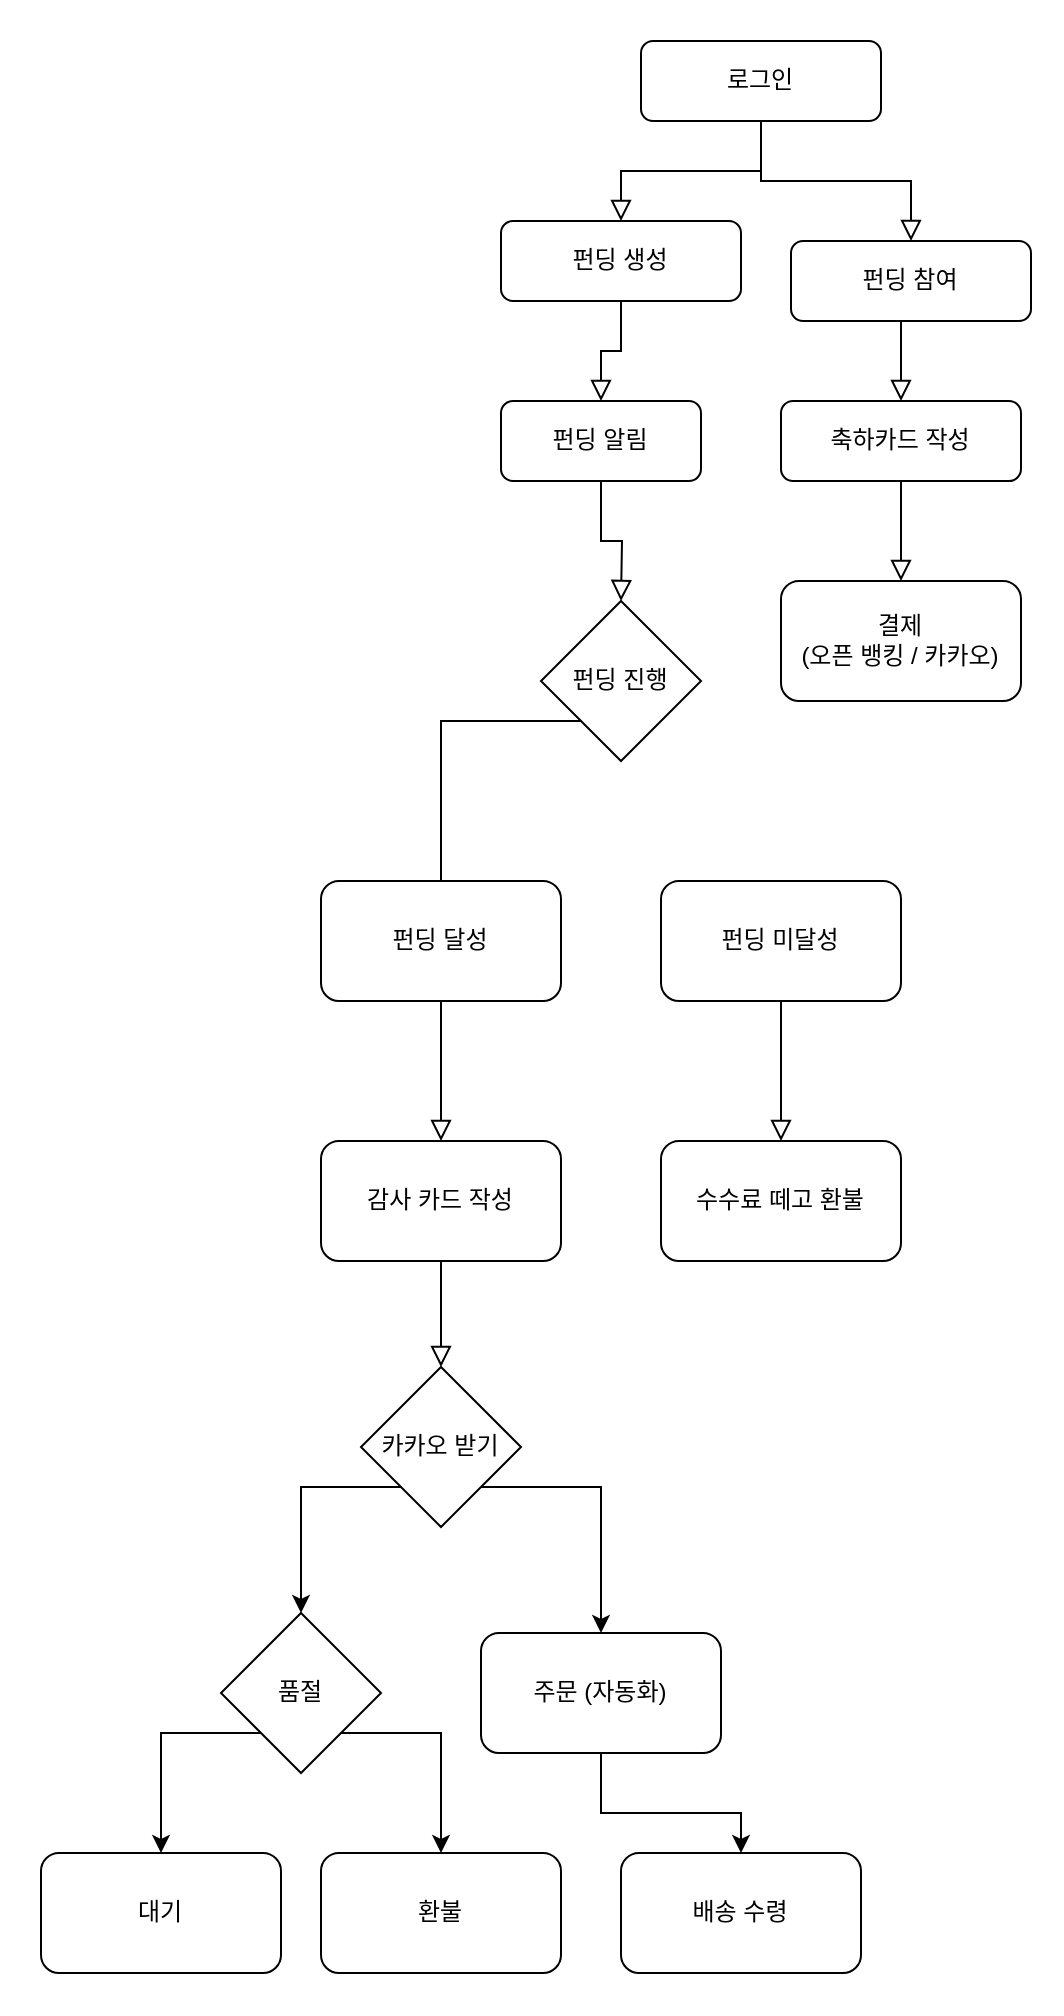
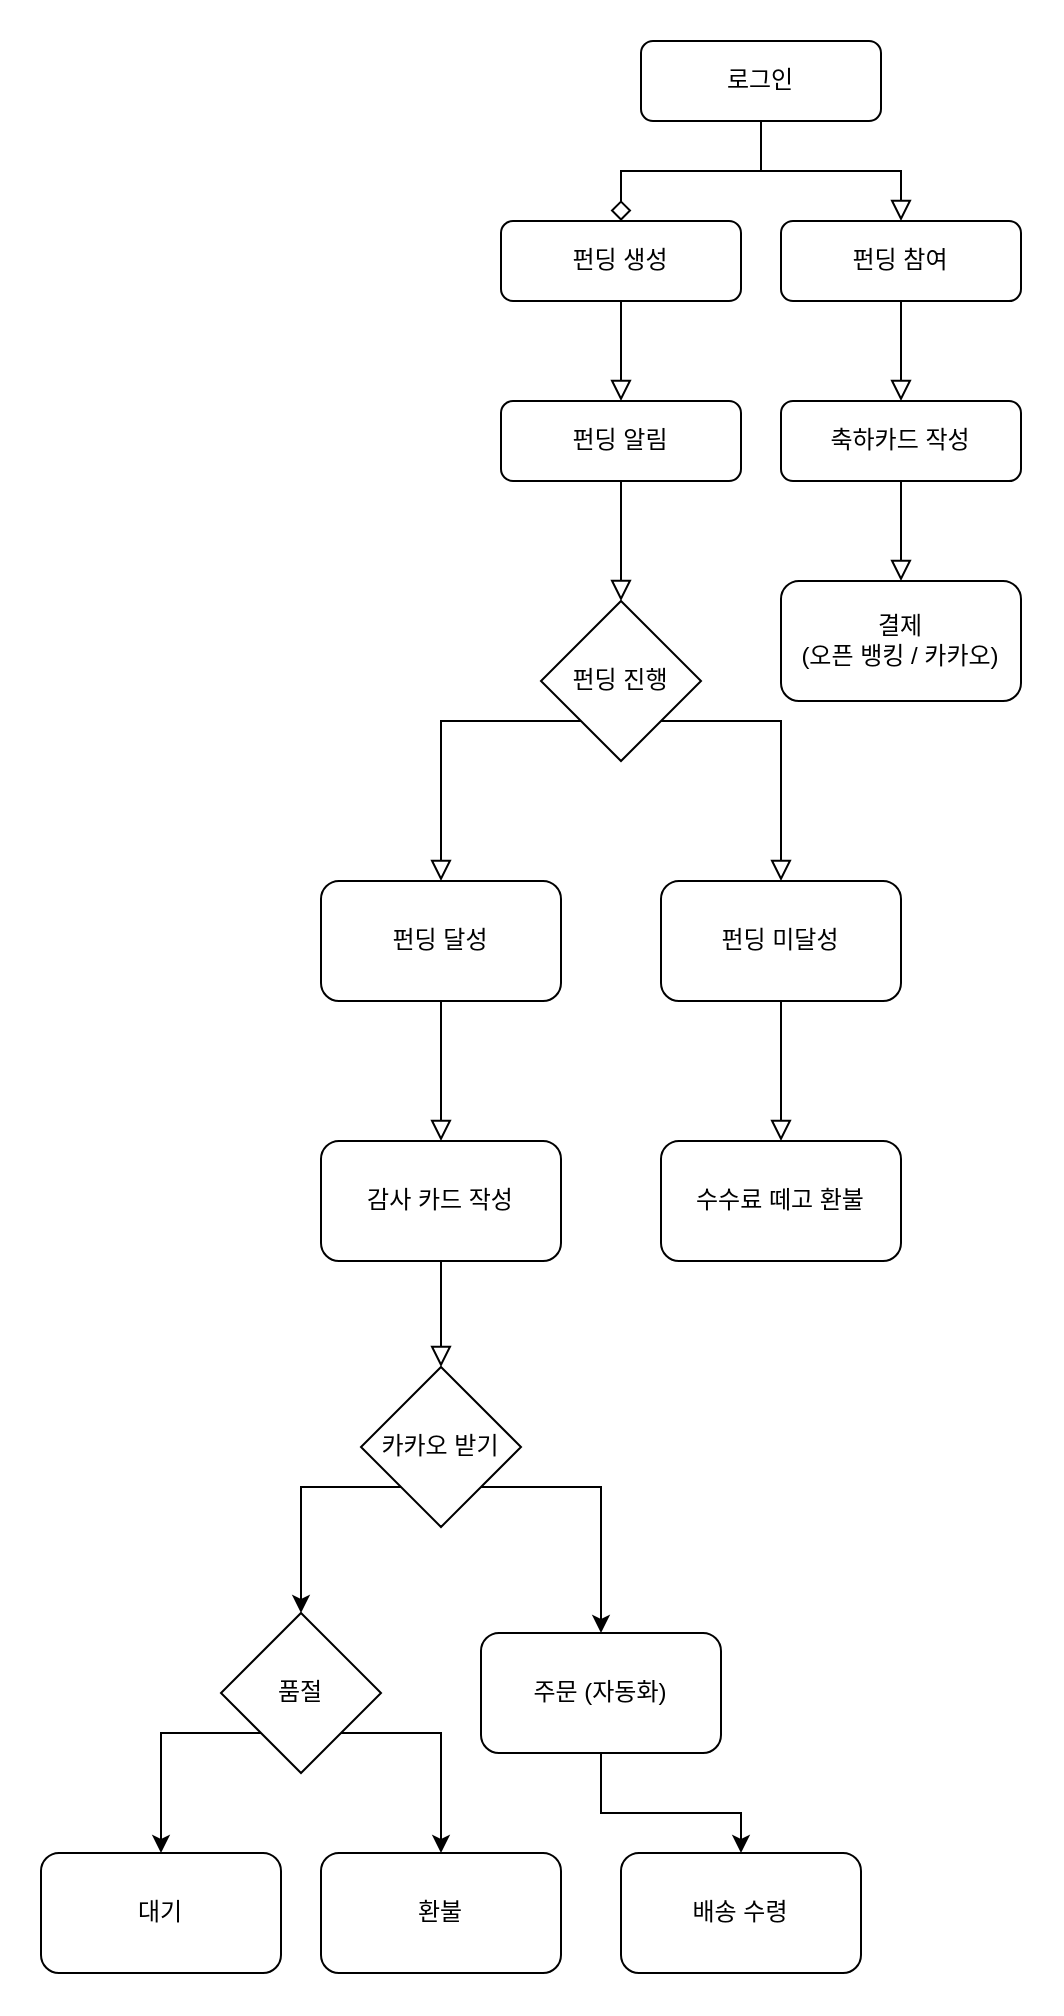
edge "로그인" -> "펀딩 생성": arrowhead block -> diamond
node "펀딩 참여": moved (911, 281) -> (901, 261)
node "펀딩 알림": size 200x80 -> 240x80
edge "펀딩 진행" -> "펀딩 미달성": added
edge "펀딩 진행" -- "펀딩 달성": arrowhead none -> block
